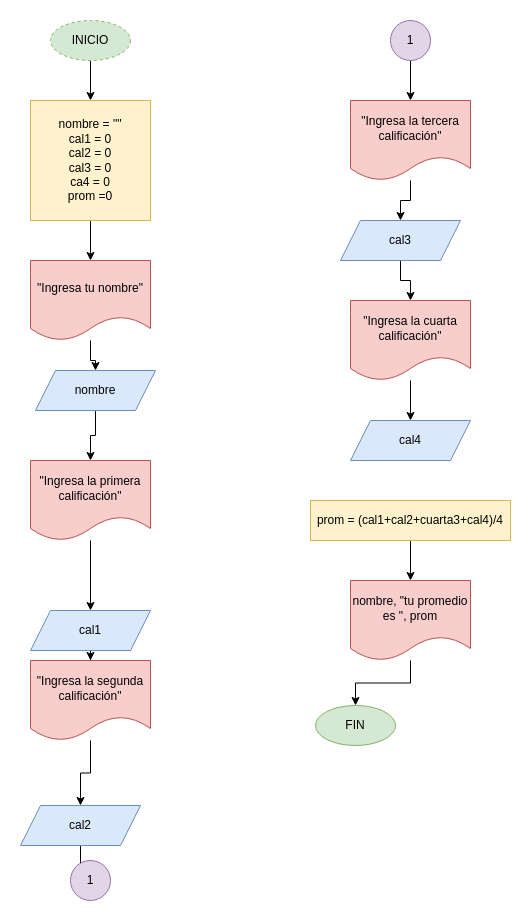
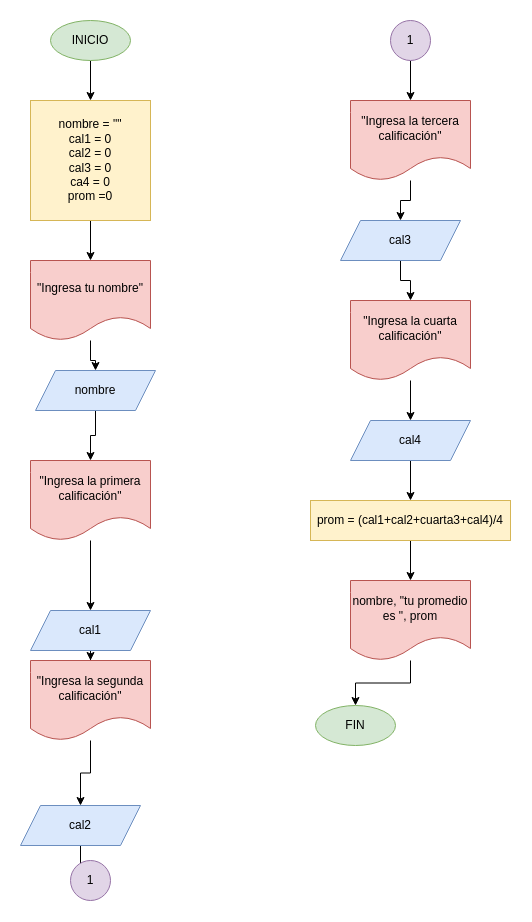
node "INICIO": style dashed -> solid
edge "cal4" -> "prom = (cal1+cal2+cuarta3+cal4)/4": added
